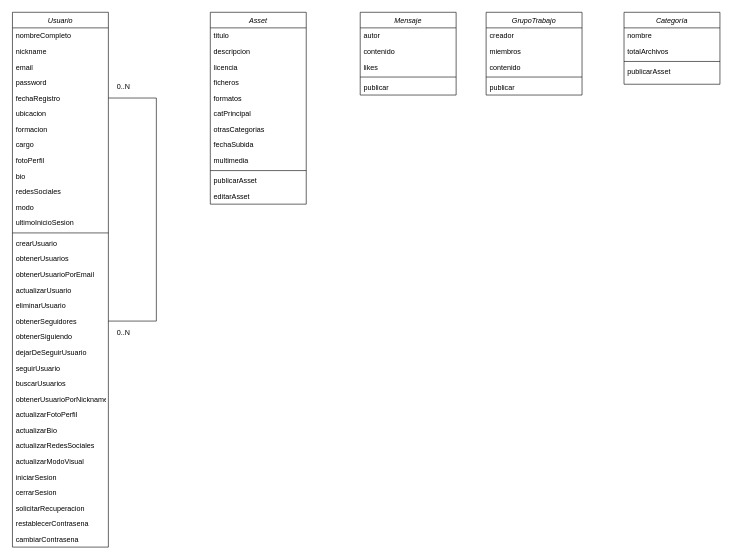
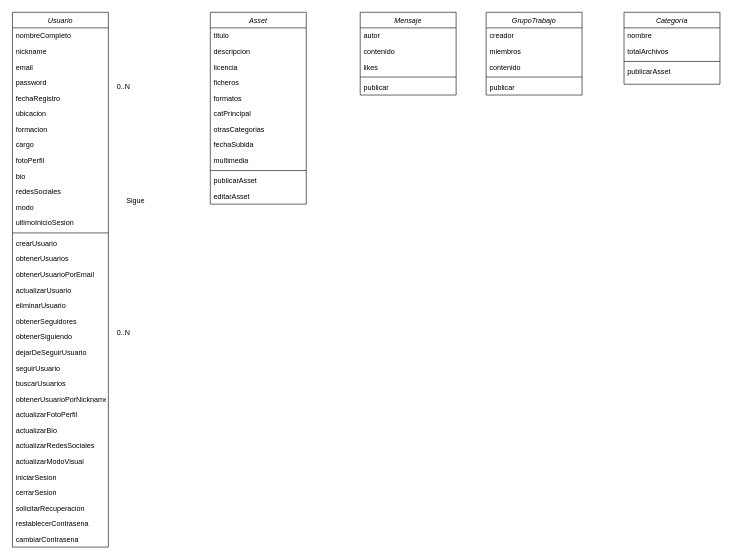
node "Sigue": added
edge "fechaRegistro" -- "obtenerSeguidores": removed
